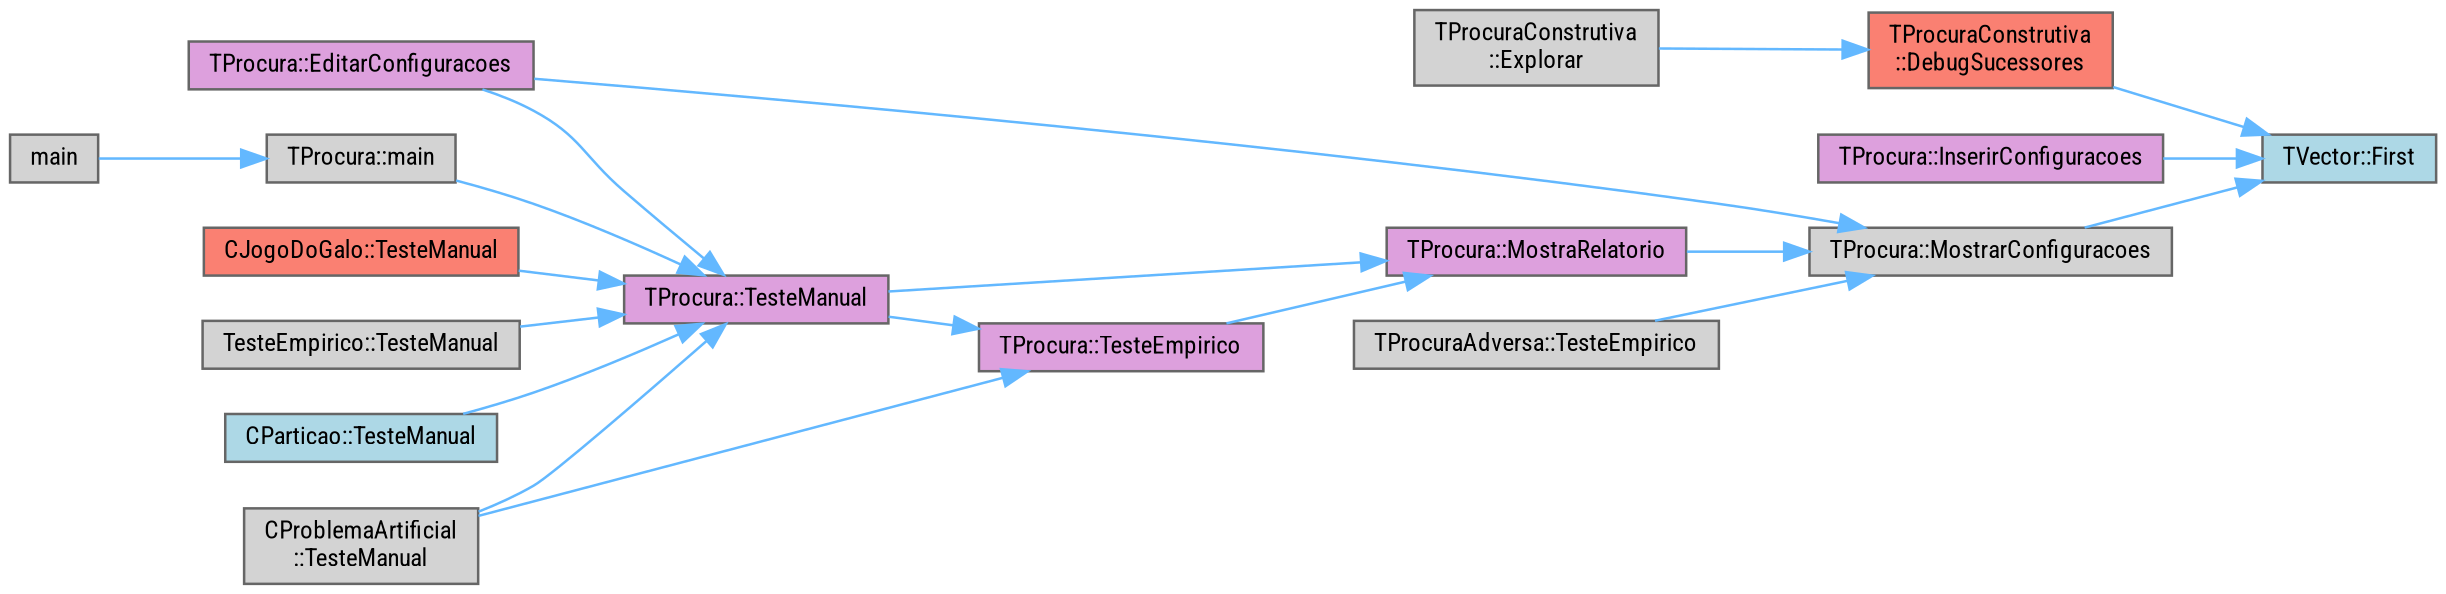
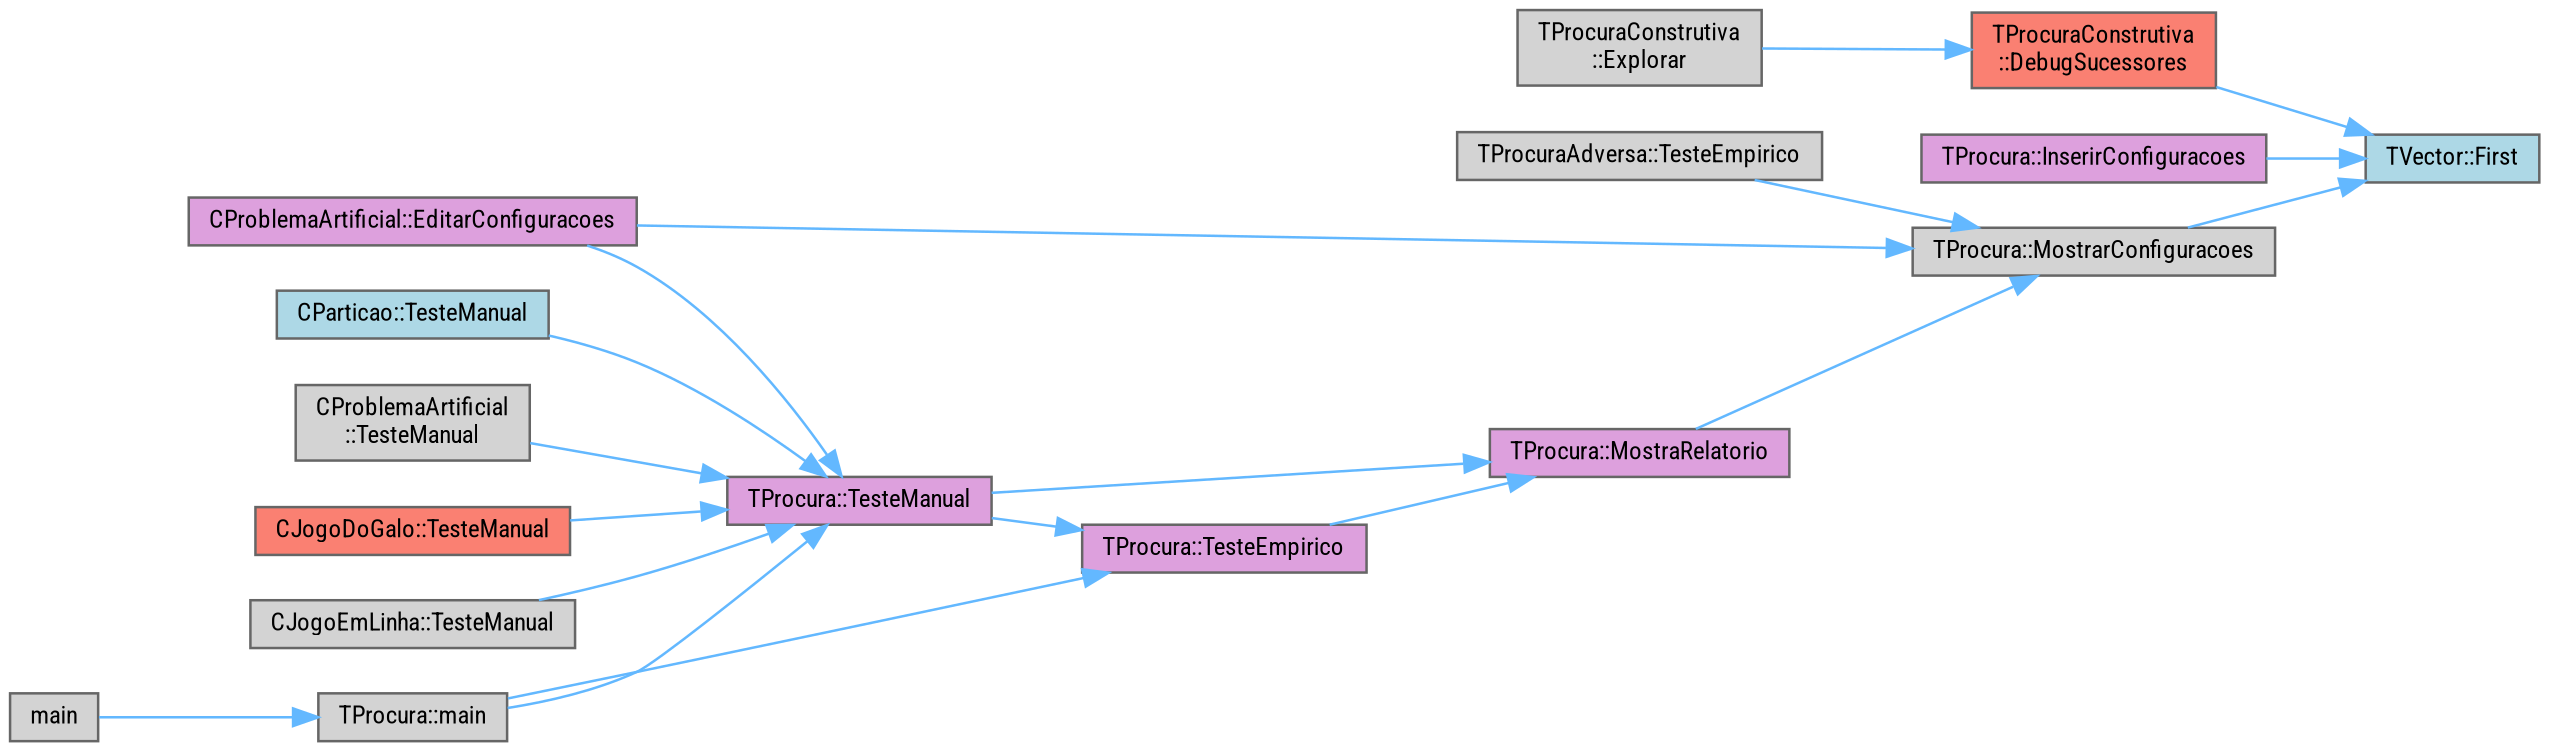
node "TProcura::EditarConfiguracoes": label "TProcura::EditarConfiguracoes" -> "CProblemaArtificial::EditarConfiguracoes"
node "TesteEmpirico::TesteManual": label "TesteEmpirico::TesteManual" -> "CJogoEmLinha::TesteManual"
edge "CProblemaArtificial ::TesteManual" -> "TProcura::TesteEmpirico": now "TProcura::main" -> "TProcura::TesteEmpirico"
